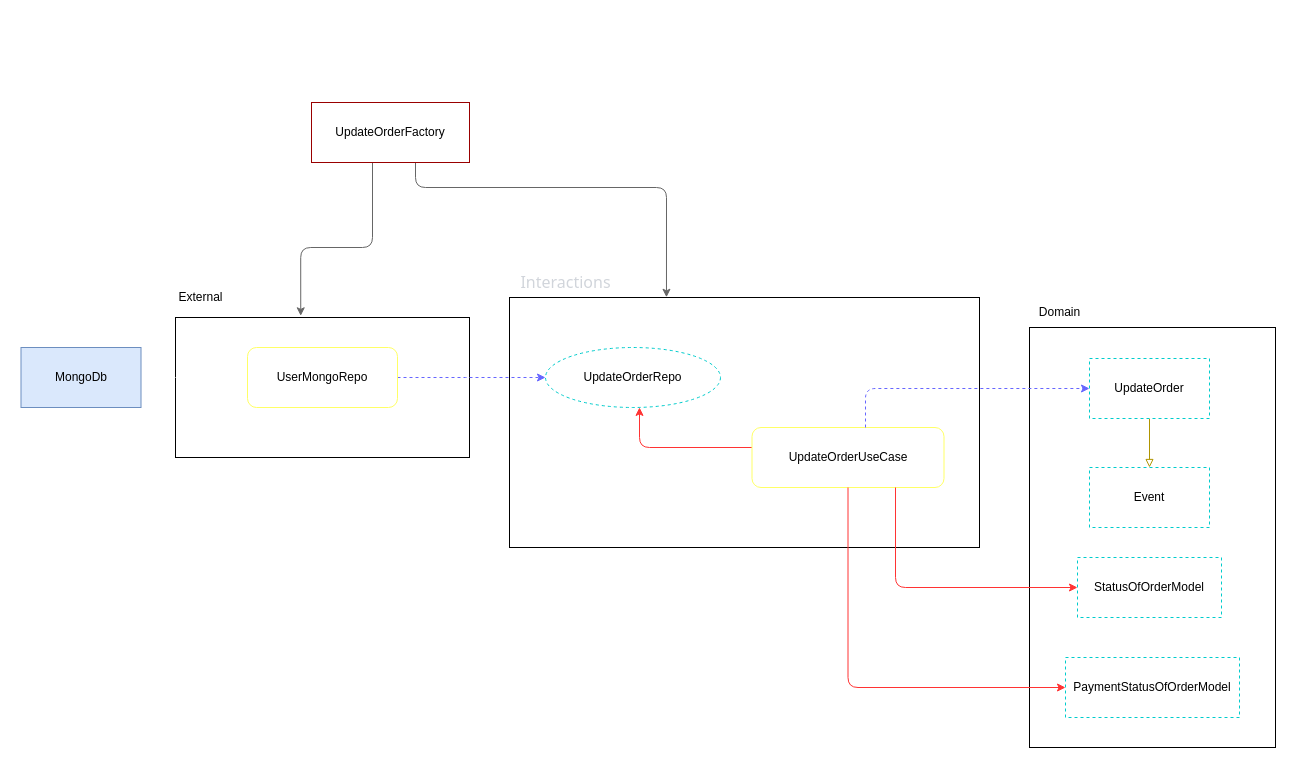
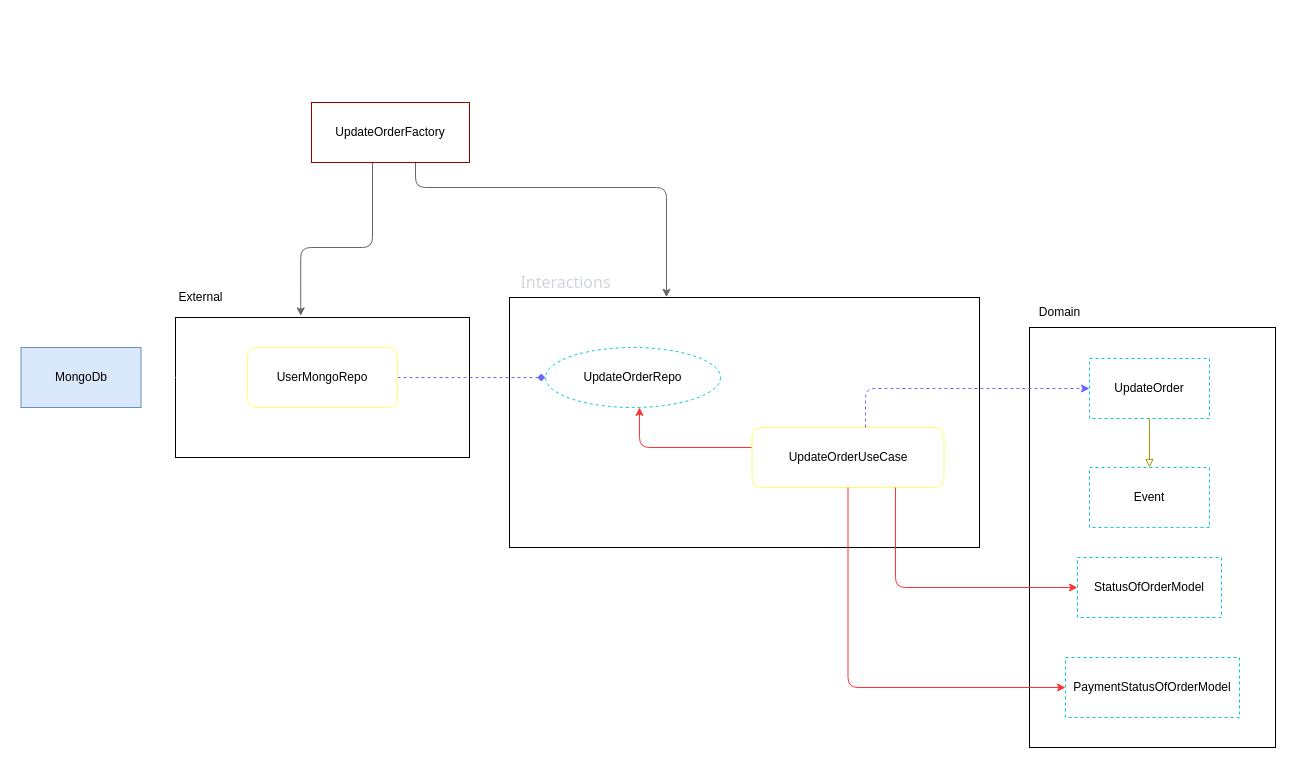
edge "UserMongoRepo" -> "UpdateOrderRepo": arrowhead classic -> diamond
